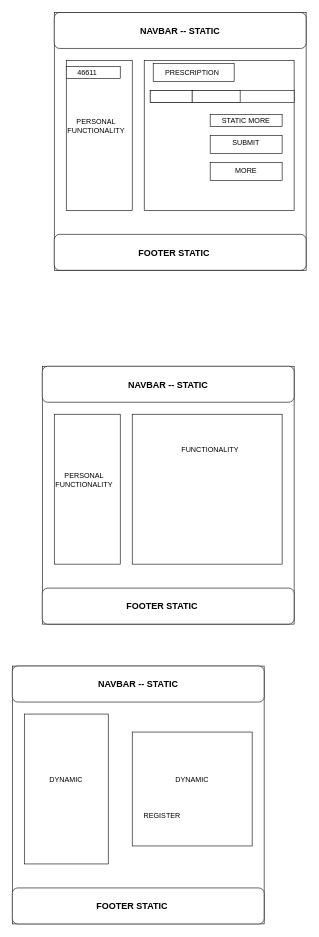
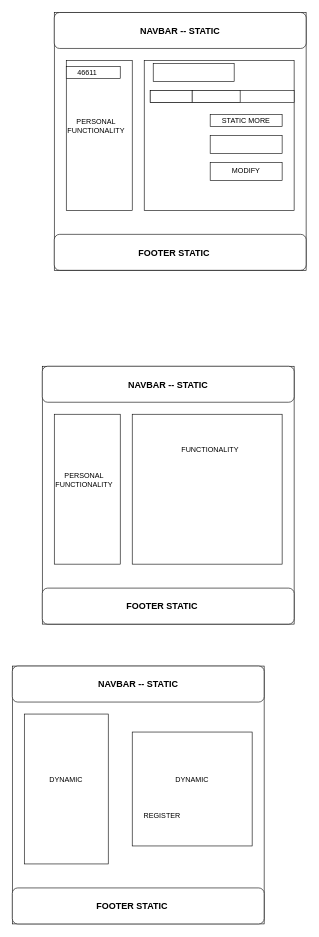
node "PRESCRIPTION": removed
node "SUBMIT": removed
node "MORE": label "MORE" -> "MODIFY"
